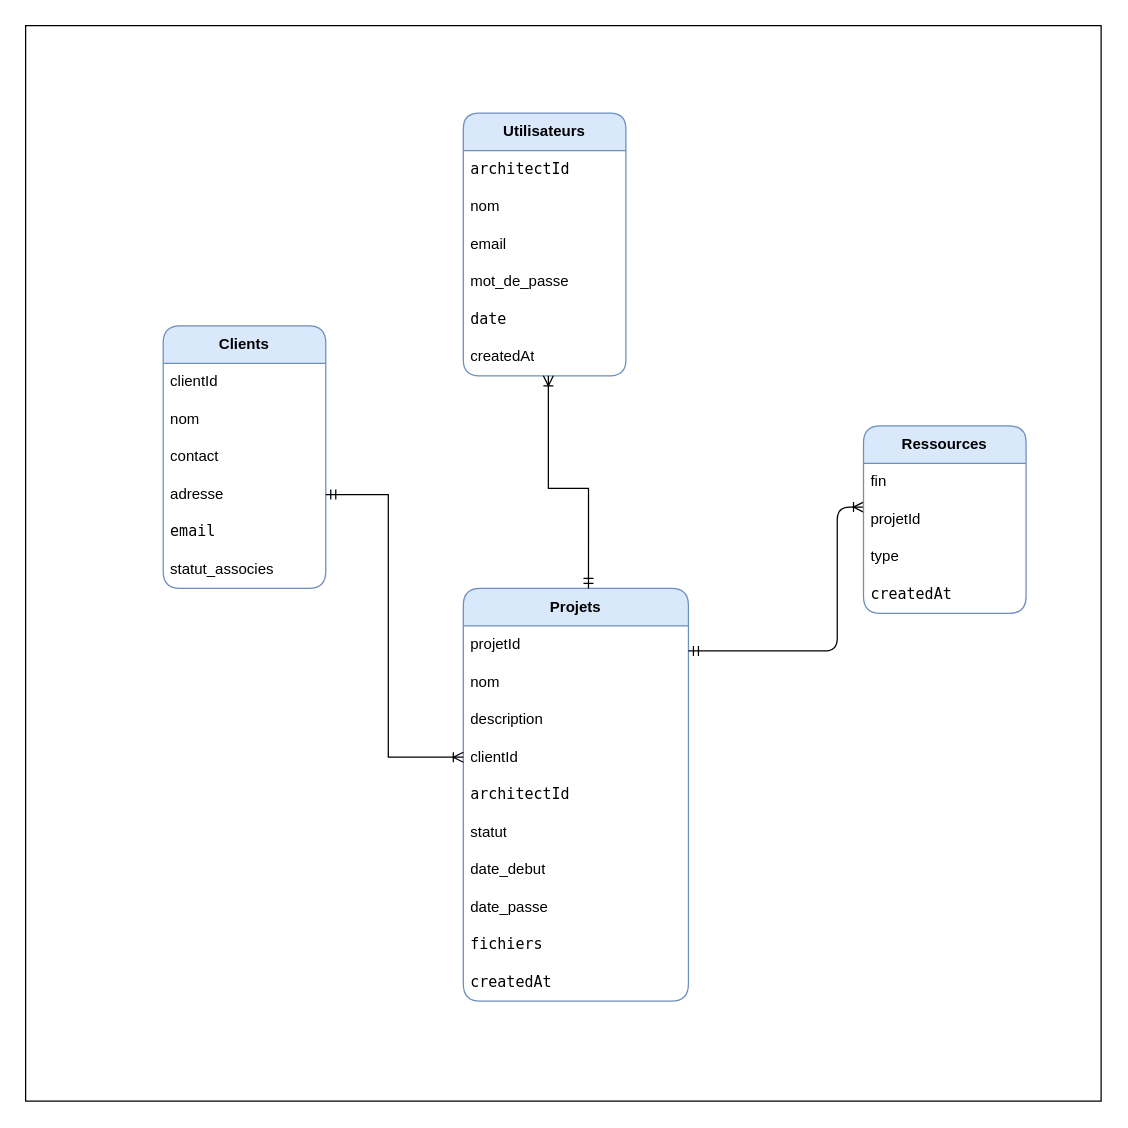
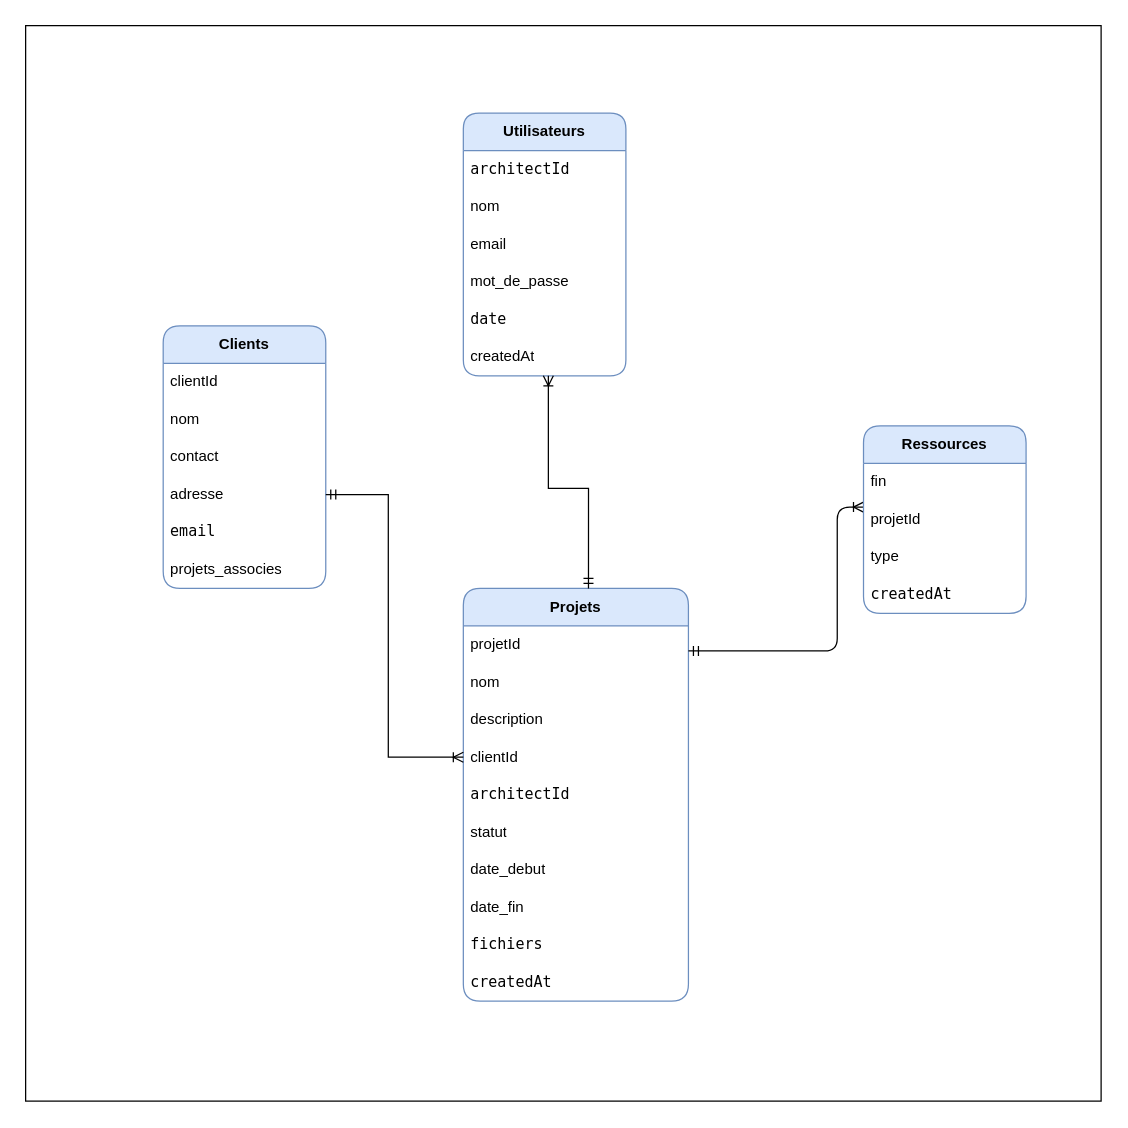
node "statut_associes": label "statut_associes" -> "projets_associes"
node "date_passe": label "date_passe" -> "date_fin"
